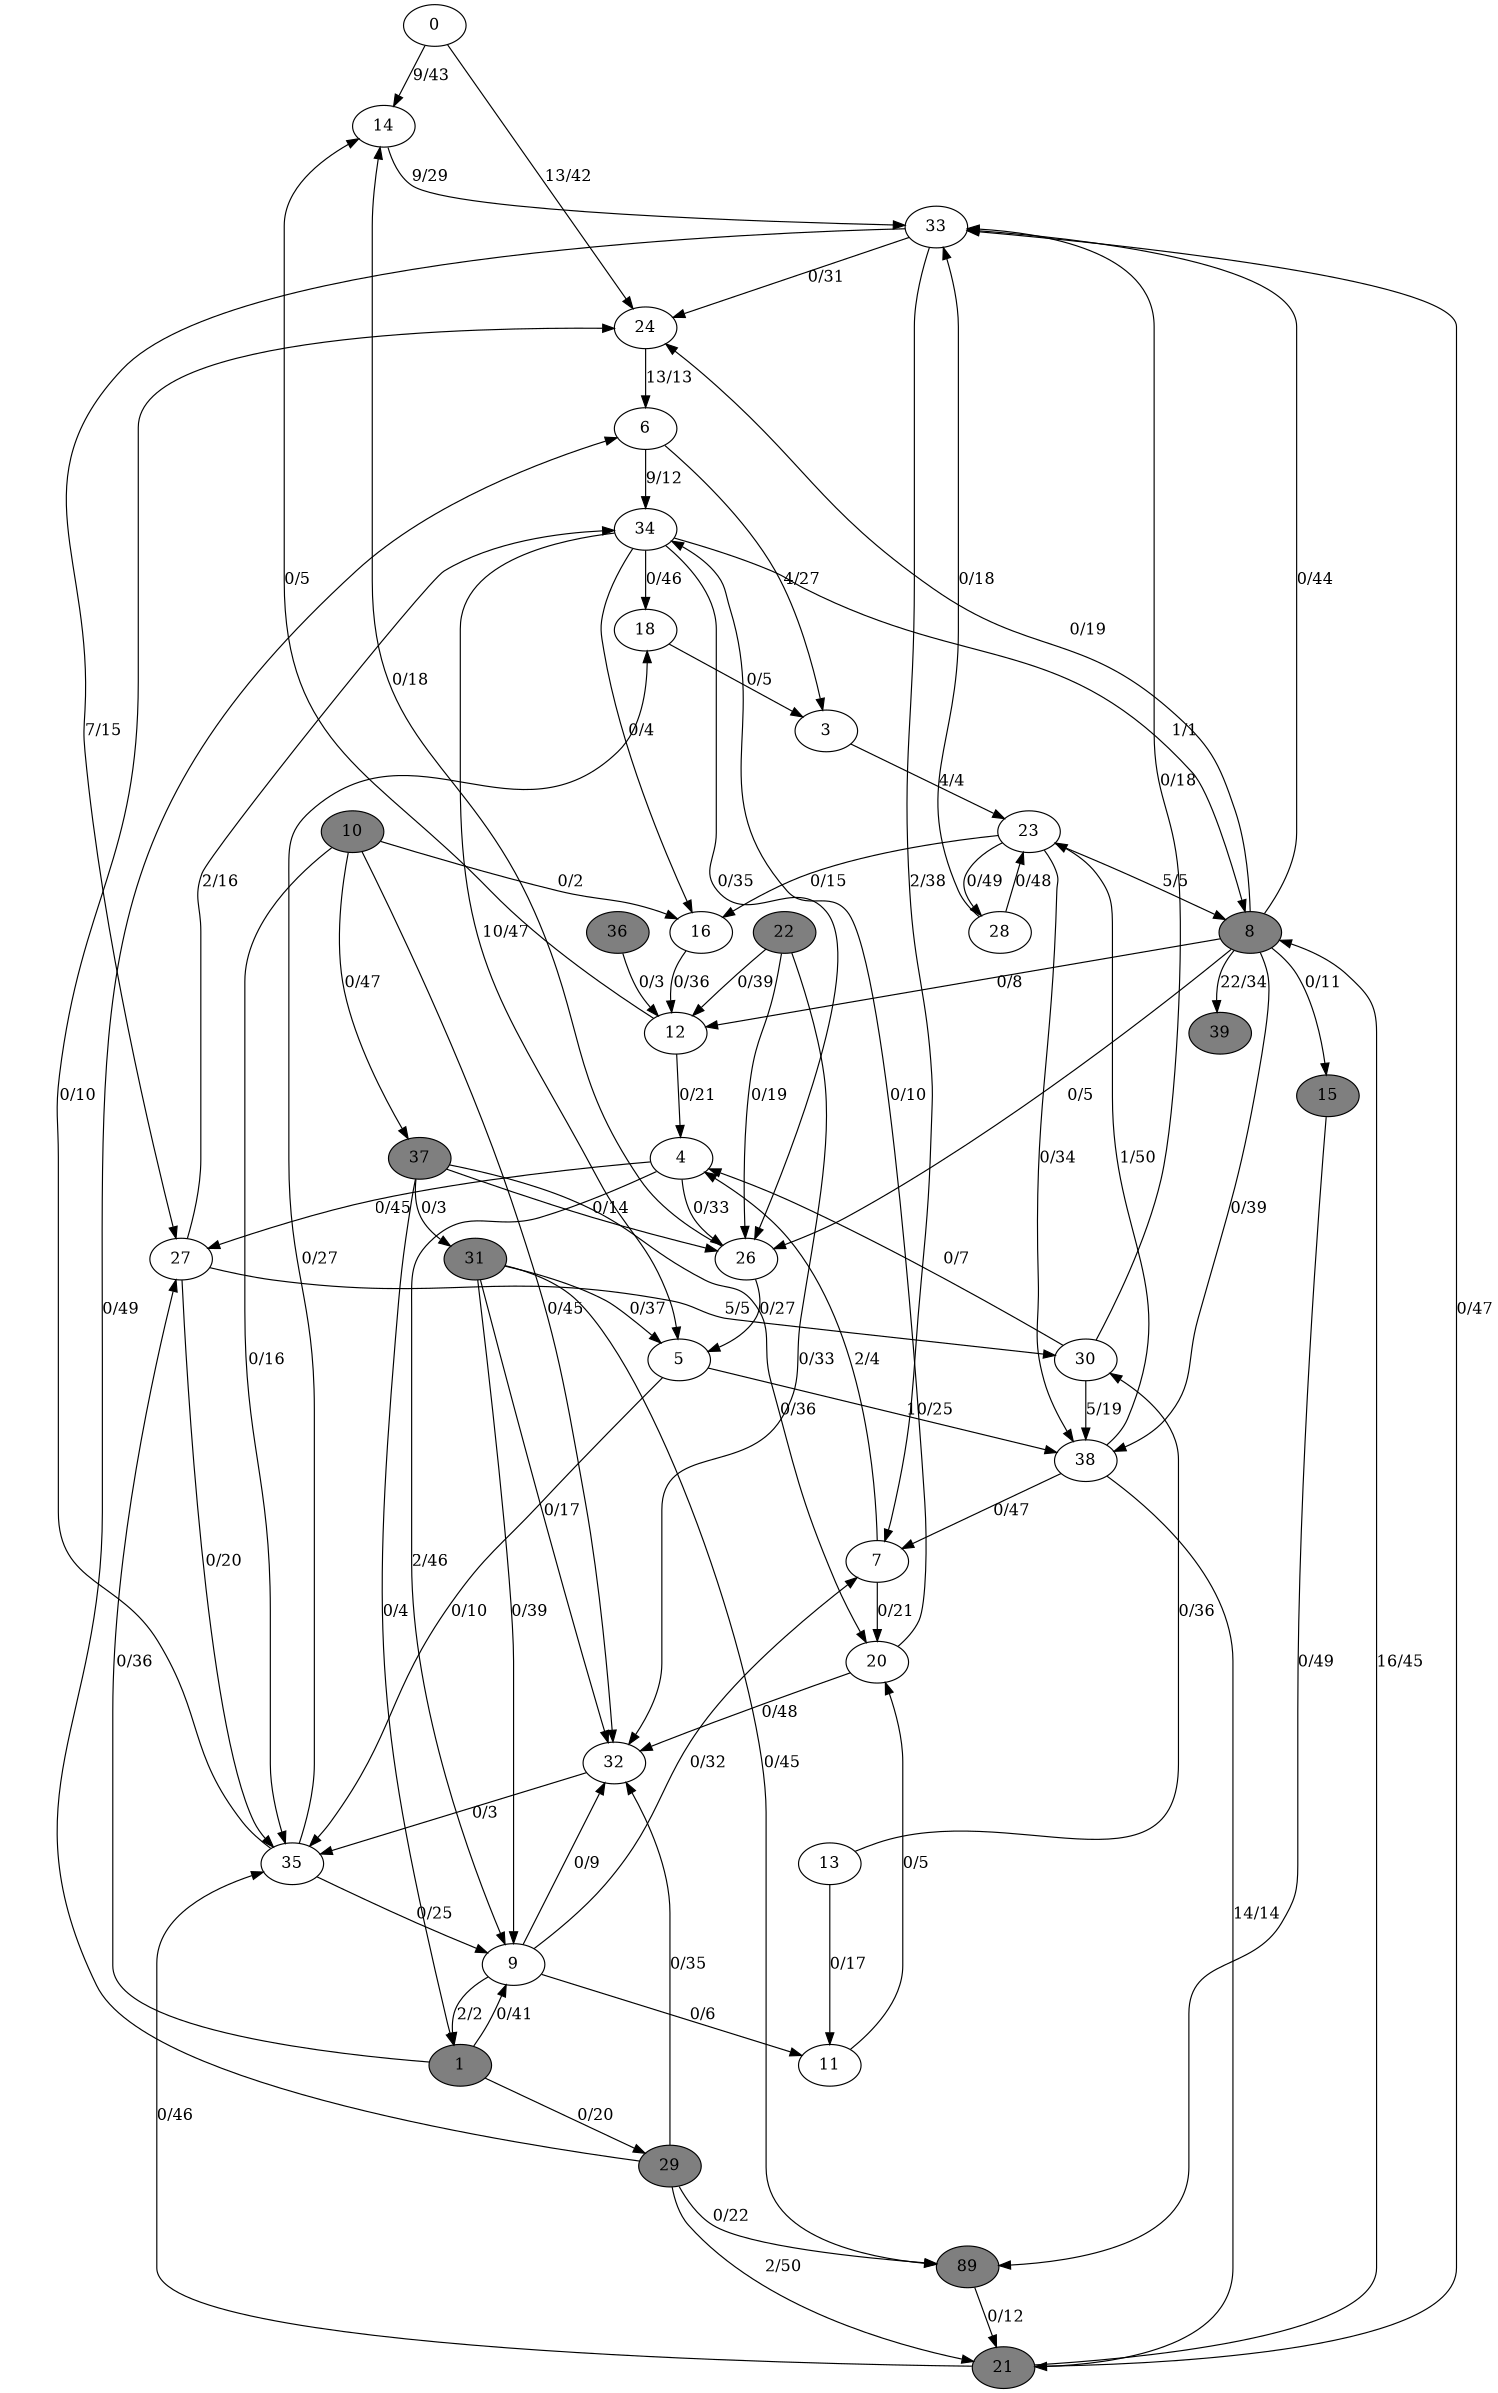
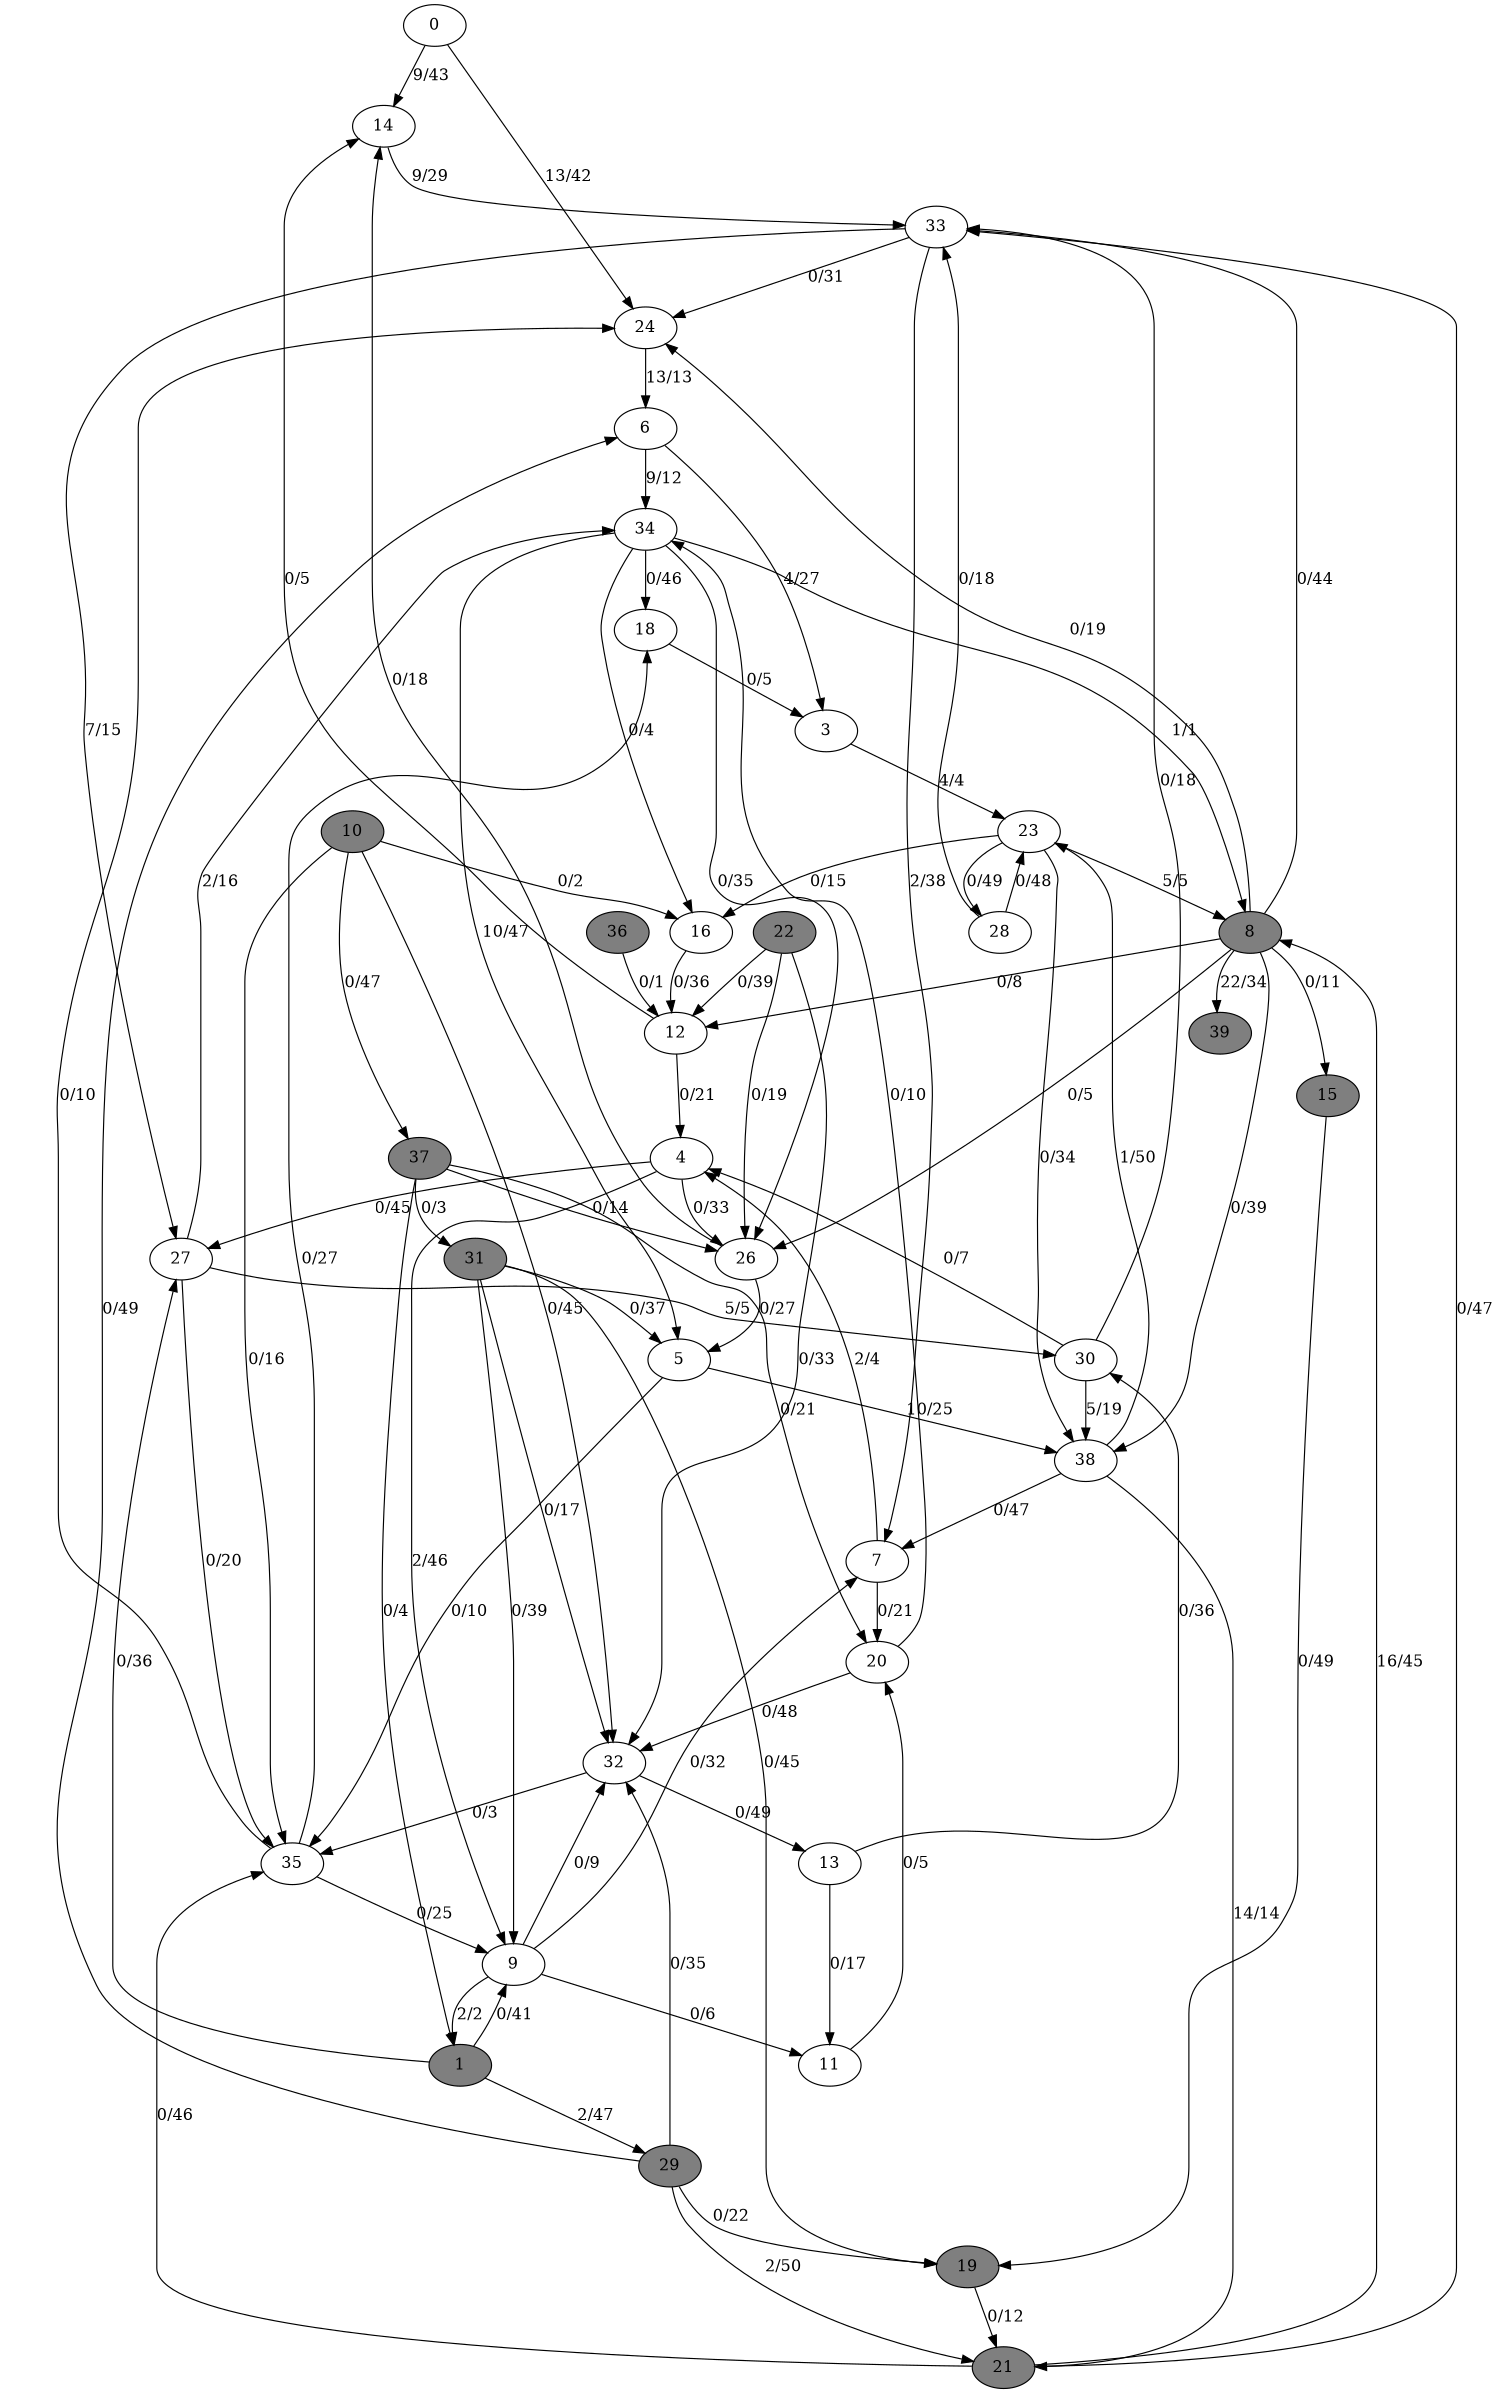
edge "36" -> "12": label "0/3" -> "0/1"
edge "37" -> "20": label "0/36" -> "0/21"
edge "32" -> "13": added, label "0/49"
edge "1" -> "29": label "0/20" -> "2/47"
node "89": label "89" -> "19"
